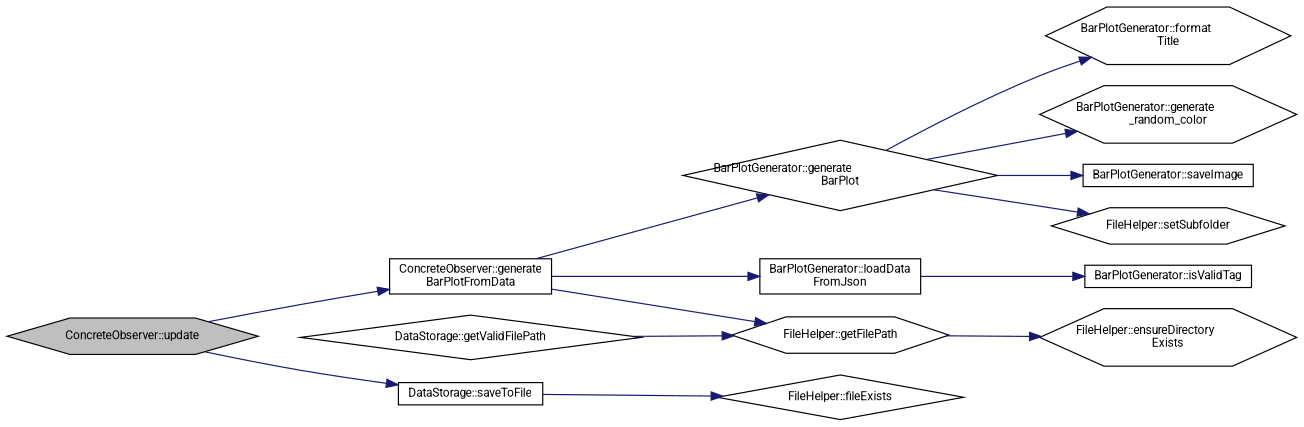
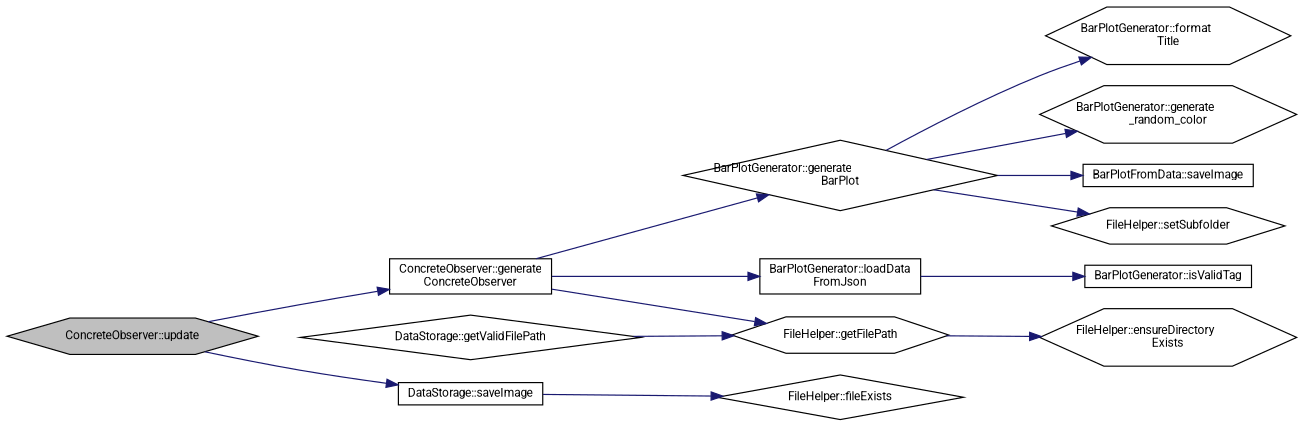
node "BarPlotGenerator::saveImage": label "BarPlotGenerator::saveImage" -> "BarPlotFromData::saveImage"
node "ConcreteObserver::generate BarPlotFromData": label "ConcreteObserver::generate BarPlotFromData" -> "ConcreteObserver::generate ConcreteObserver"
node "DataStorage::saveToFile": label "DataStorage::saveToFile" -> "DataStorage::saveImage"
